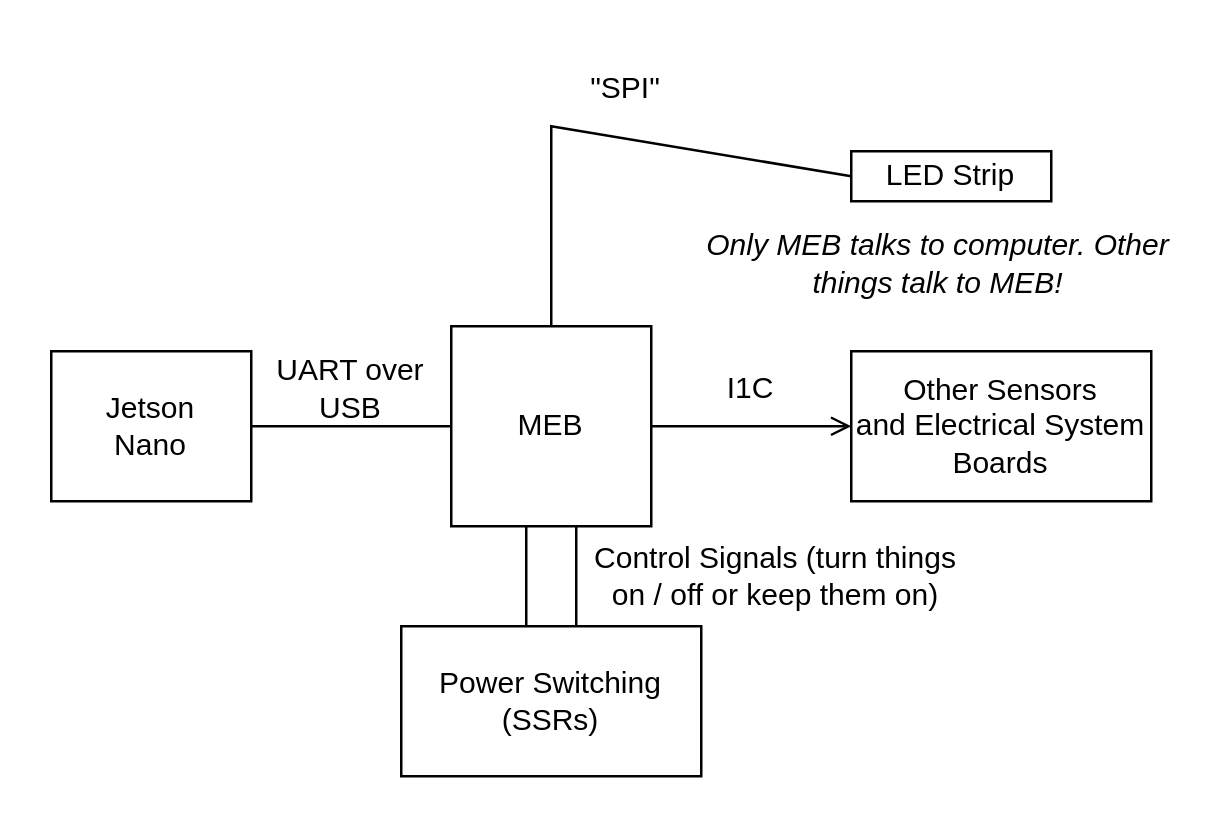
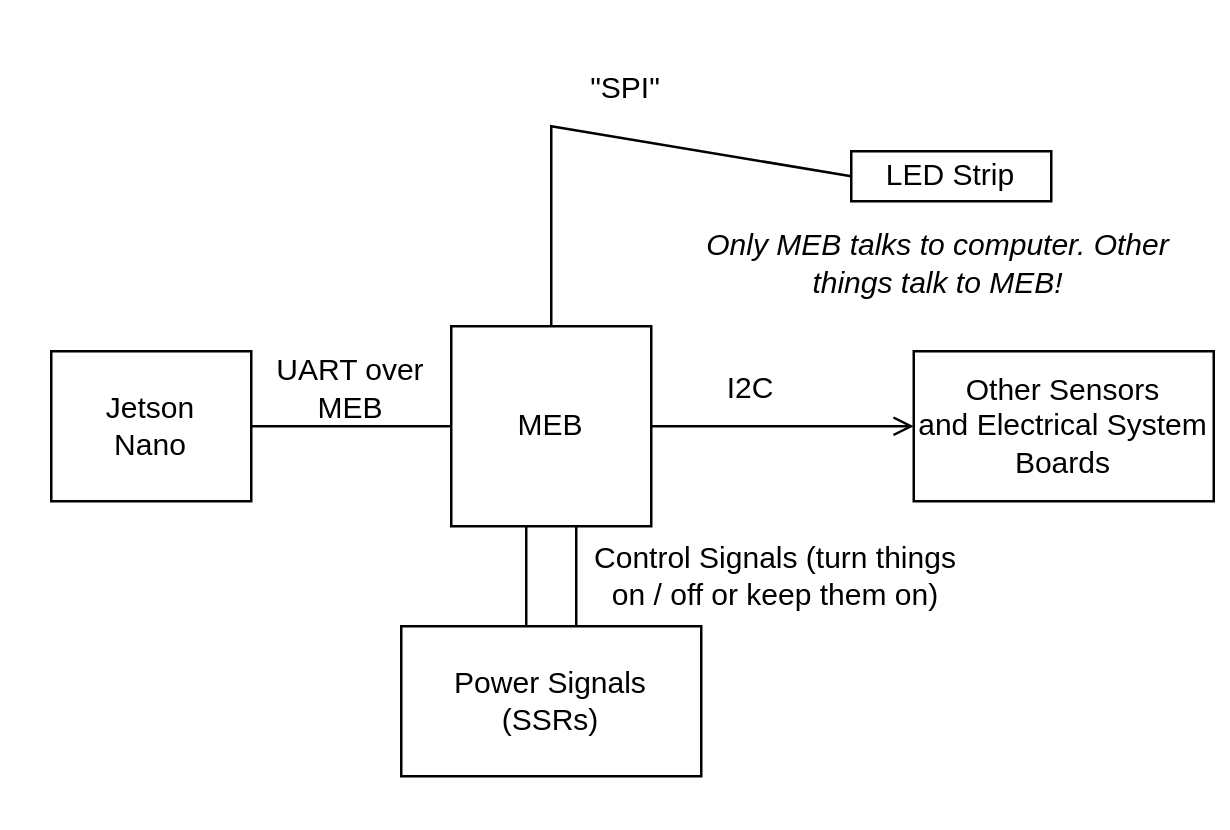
node "UART over USB": label "UART over USB" -> "UART over MEB"
node "I1C": label "I1C" -> "I2C"
node "Other Sensors and Electrical System Boards": moved (1001, 426) -> (1064, 426)
node "Power Switching (SSRs)": label "Power Switching (SSRs)" -> "Power Signals (SSRs)"
